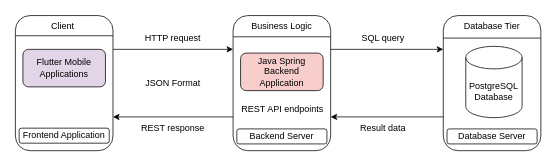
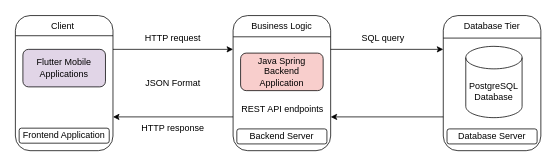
node "REST response": label "REST response" -> "HTTP response"
node "Result data": removed
